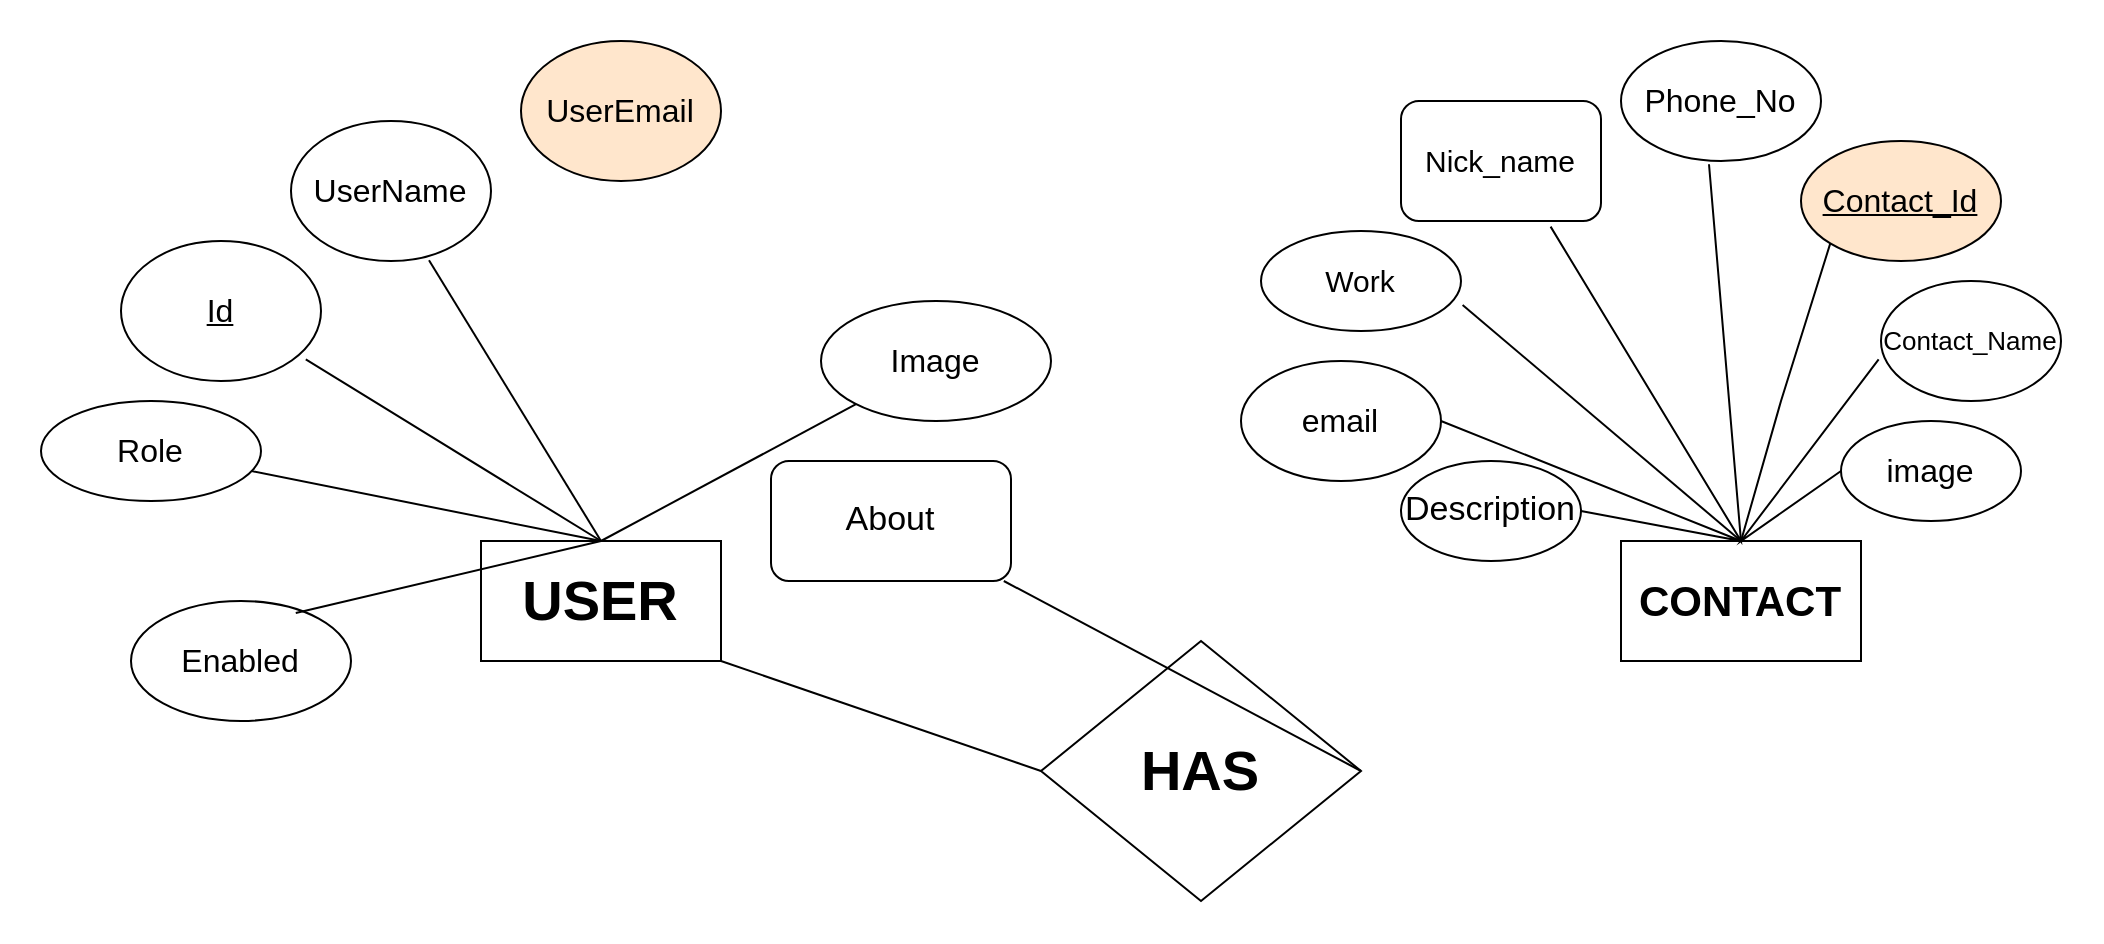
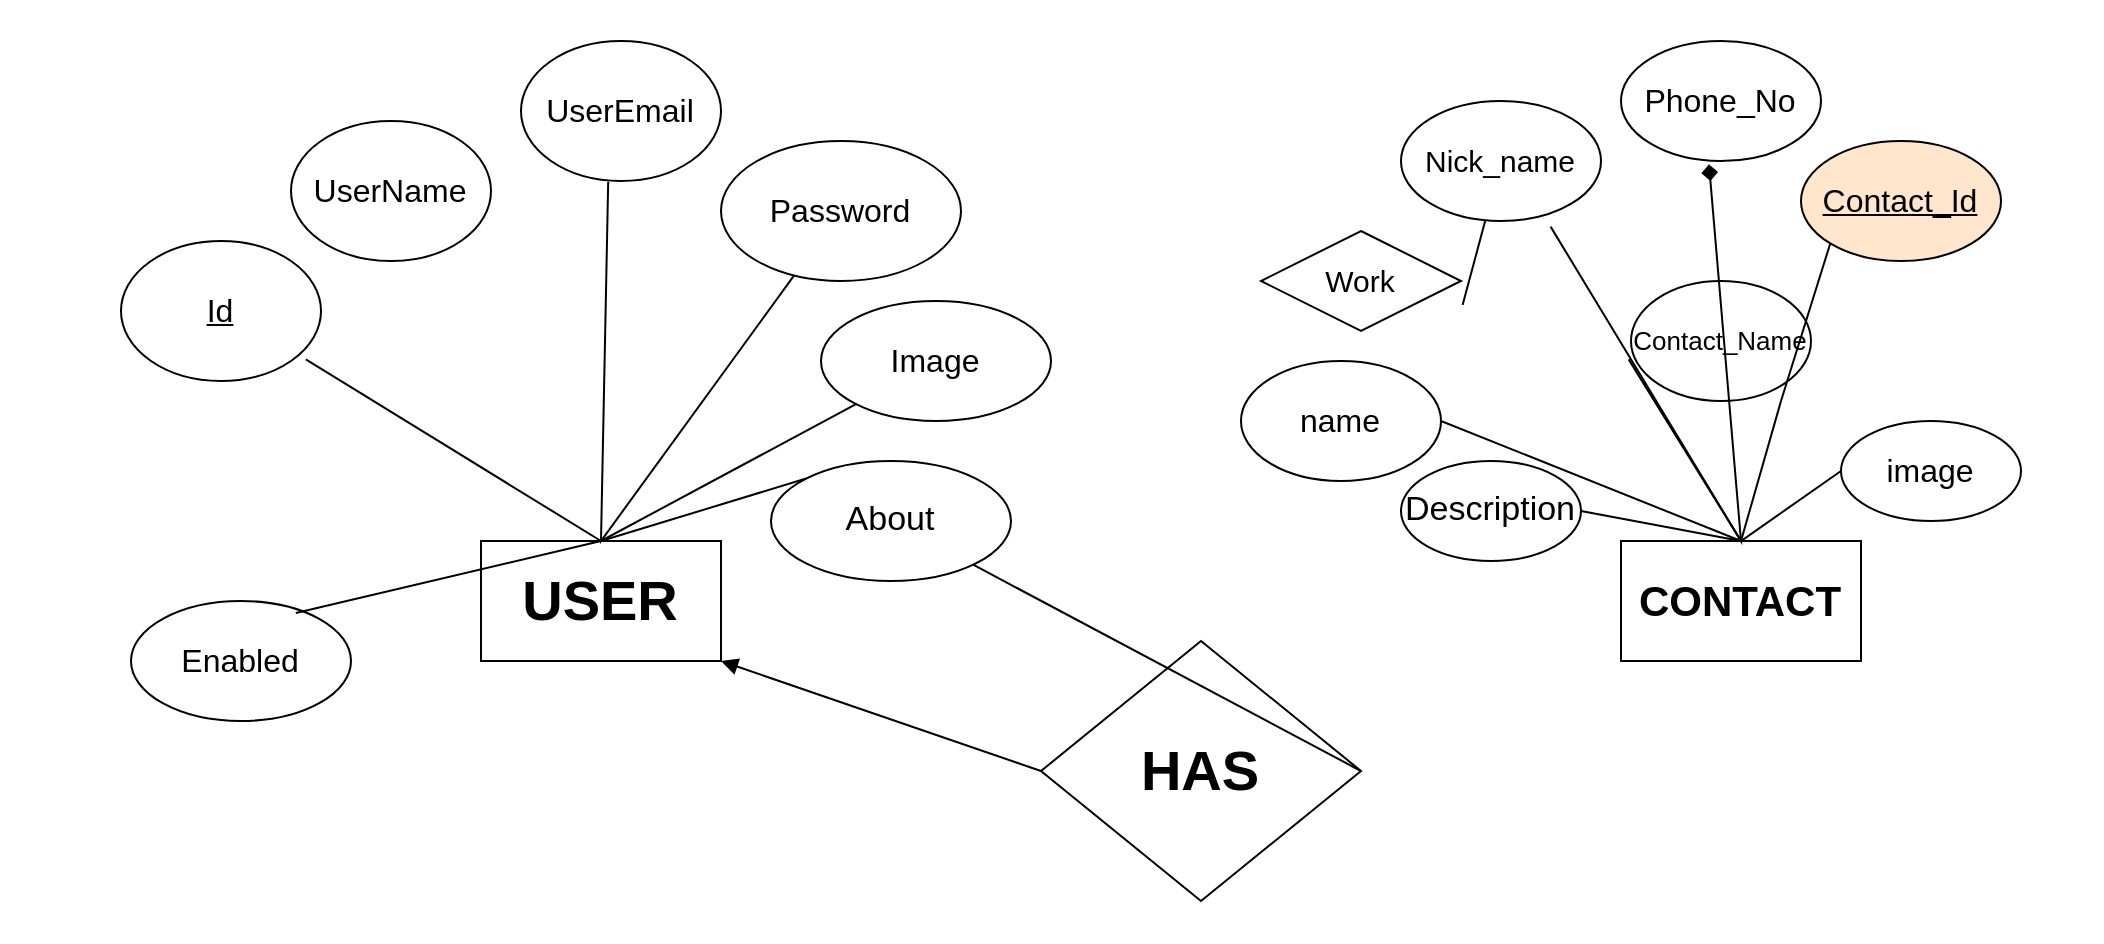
node "UserEmail": fillcolor #ffe6cc -> #ffffff
node "Nick_name": shape rounded rectangle -> ellipse
edge "Phone_No" -- "Nick_name": arrowhead none -> diamond
node "Password": added
node "Work": shape ellipse -> diamond
node "Contact_Name": moved (1971, 341) -> (1721, 341)
edge "UserEmail" -- "Password": added
edge "UserName" -- "USER": removed
edge "Work" -- "CONTACT": now "Work" -- "Nick_name"
node "email": label "email" -> "name"
node "Role": removed
edge "Role" -- "USER": removed
edge "About" -- "USER": added
node "About": shape rounded rectangle -> ellipse
edge "USER" -- "HAS": arrowhead none -> block
